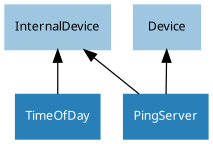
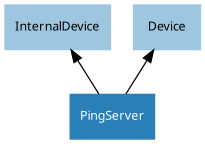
node "TimeOfDay": removed
